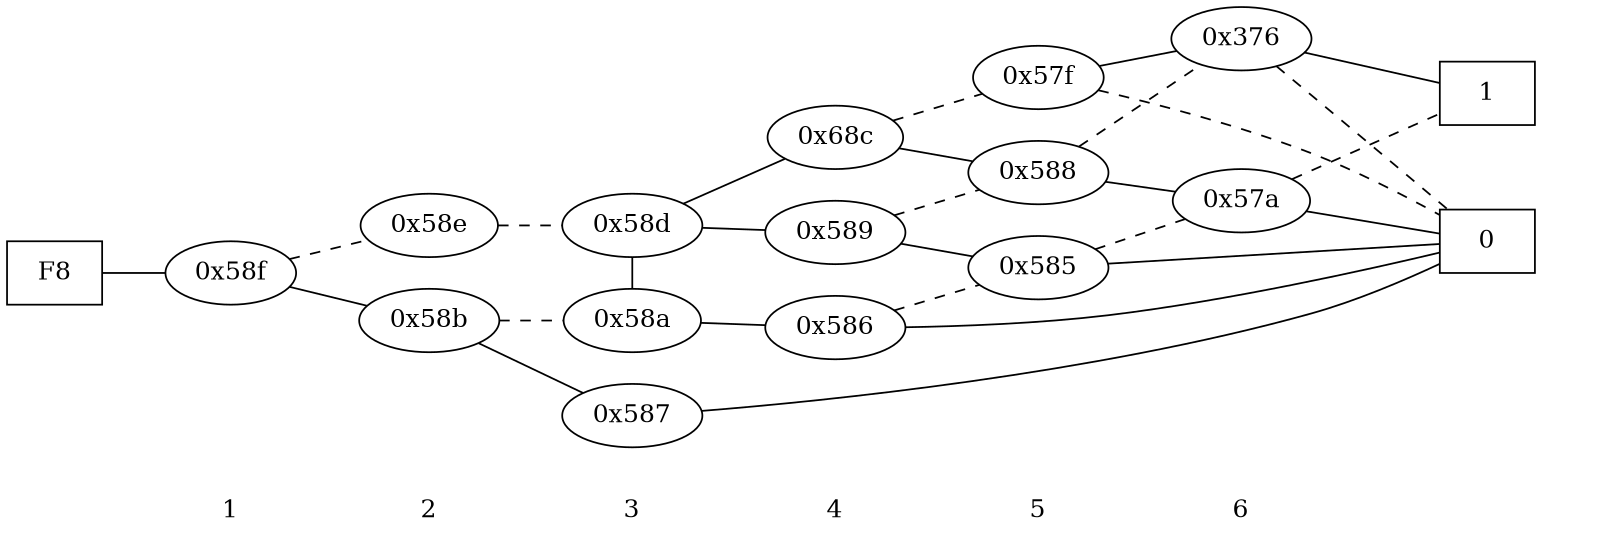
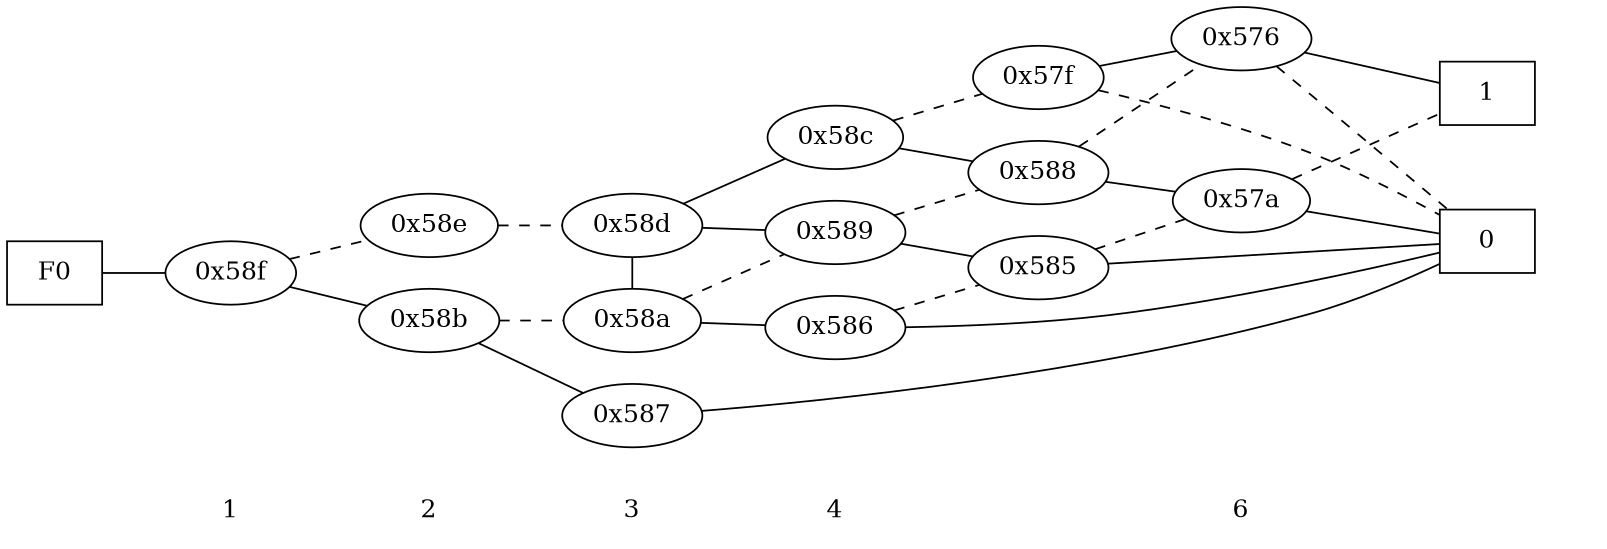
node "0x376": label "0x376" -> "0x576"
node "0x68c": label "0x68c" -> "0x58c"
node "F8": label "F8" -> "F0"
edge "0x589" -- "0x58a": added
node "5": removed
